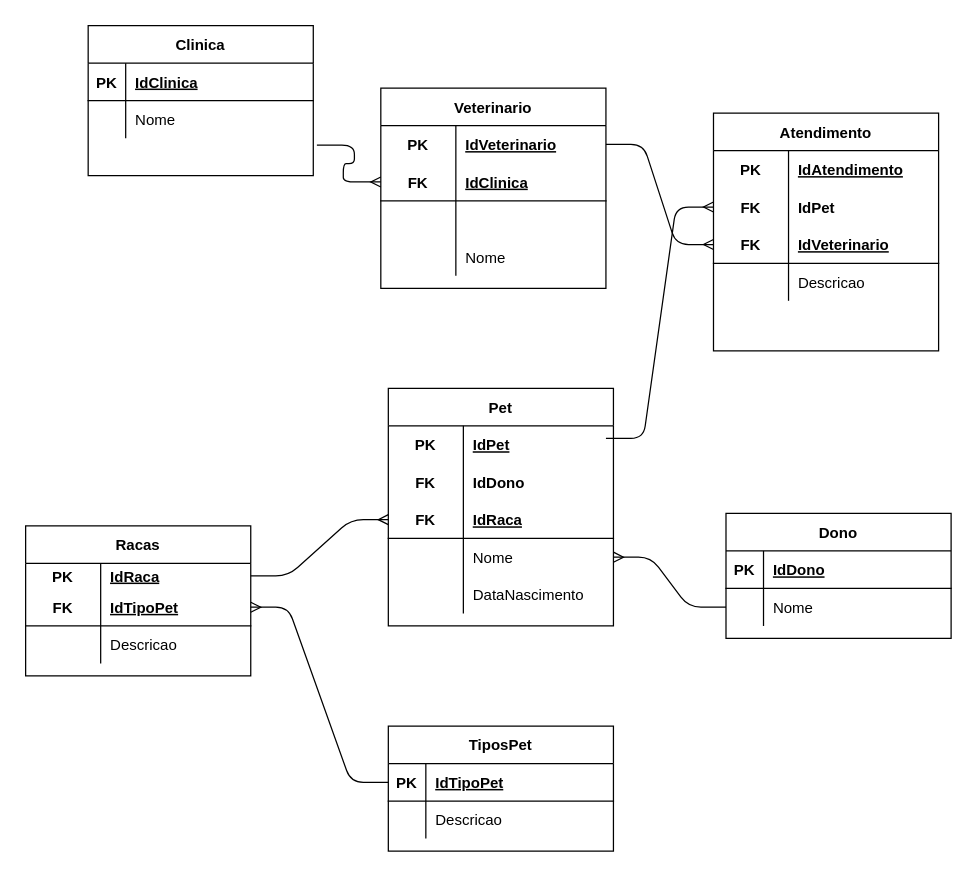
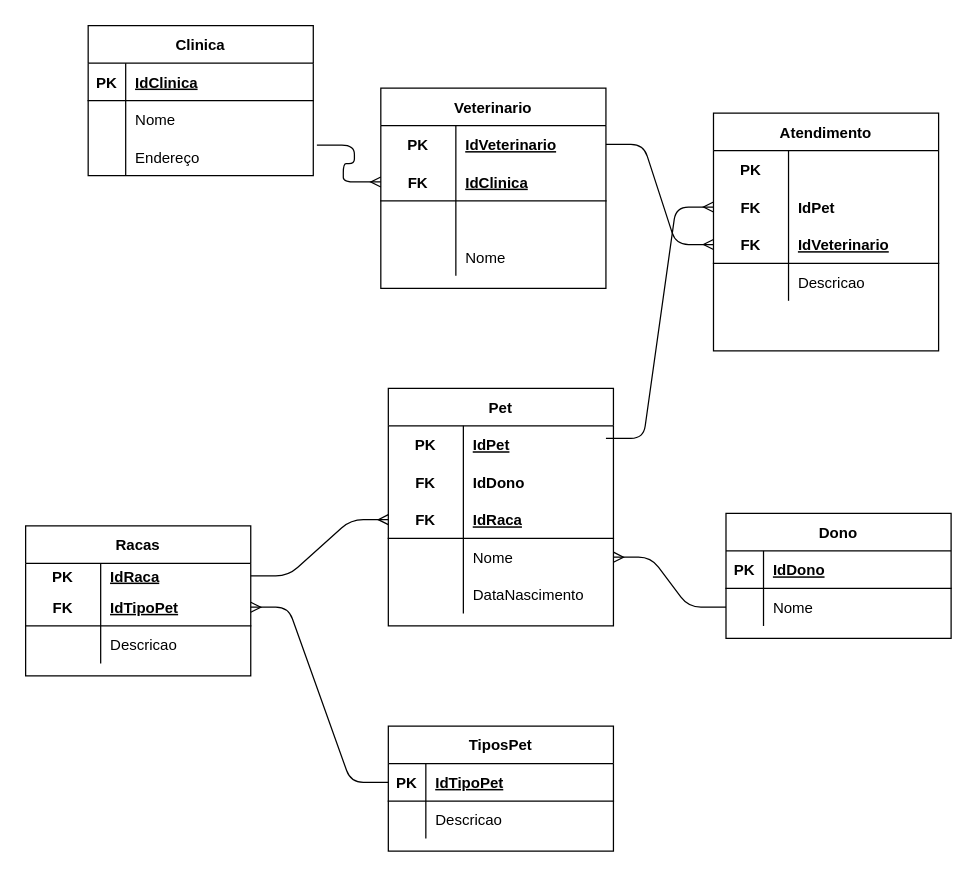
node "Endereço": added
node "IdAtendimento": removed
